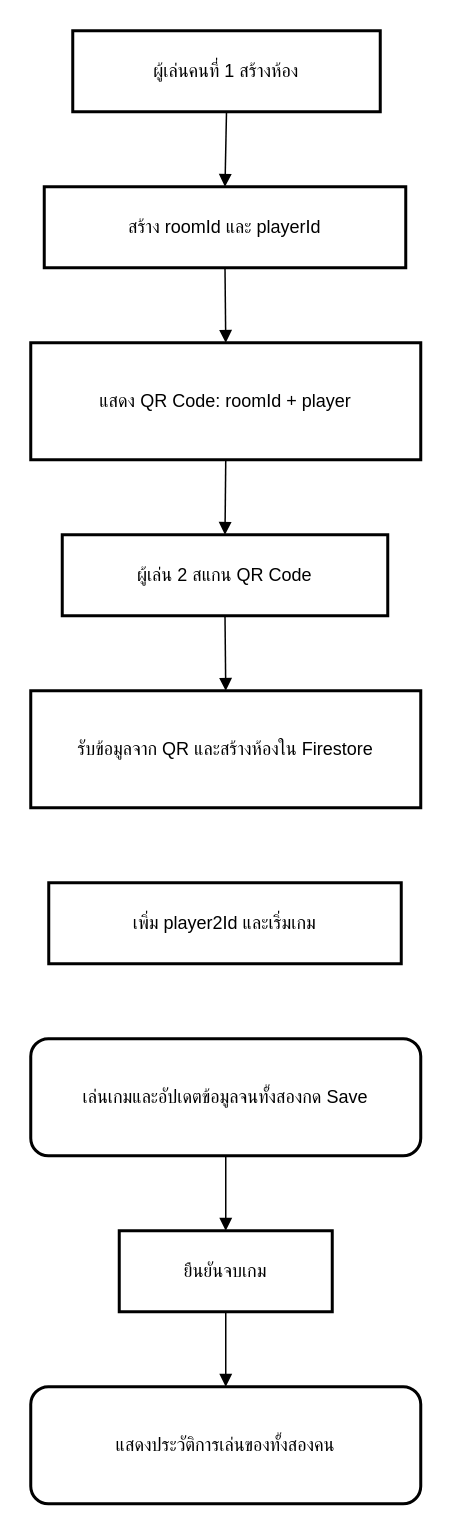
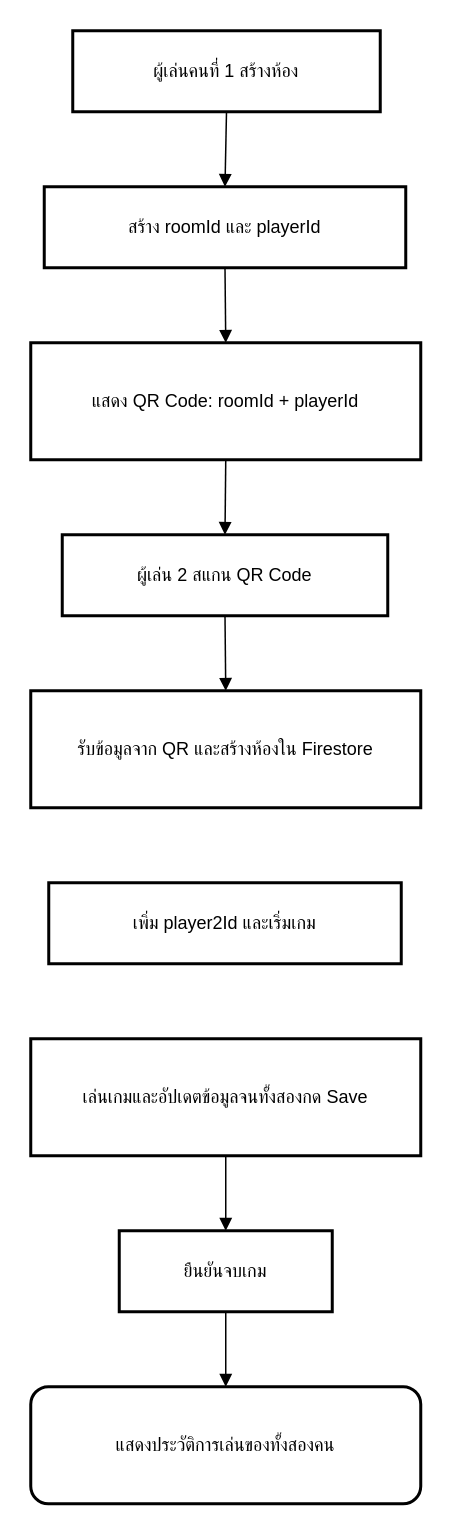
node "แสดง QR Code: roomId + player": label "แสดง QR Code: roomId + player" -> "แสดง QR Code: roomId + playerId"
node "เล่นเกมและอัปเดตข้อมูลจนทั้งสองกด Save": shape rounded rectangle -> rectangle
